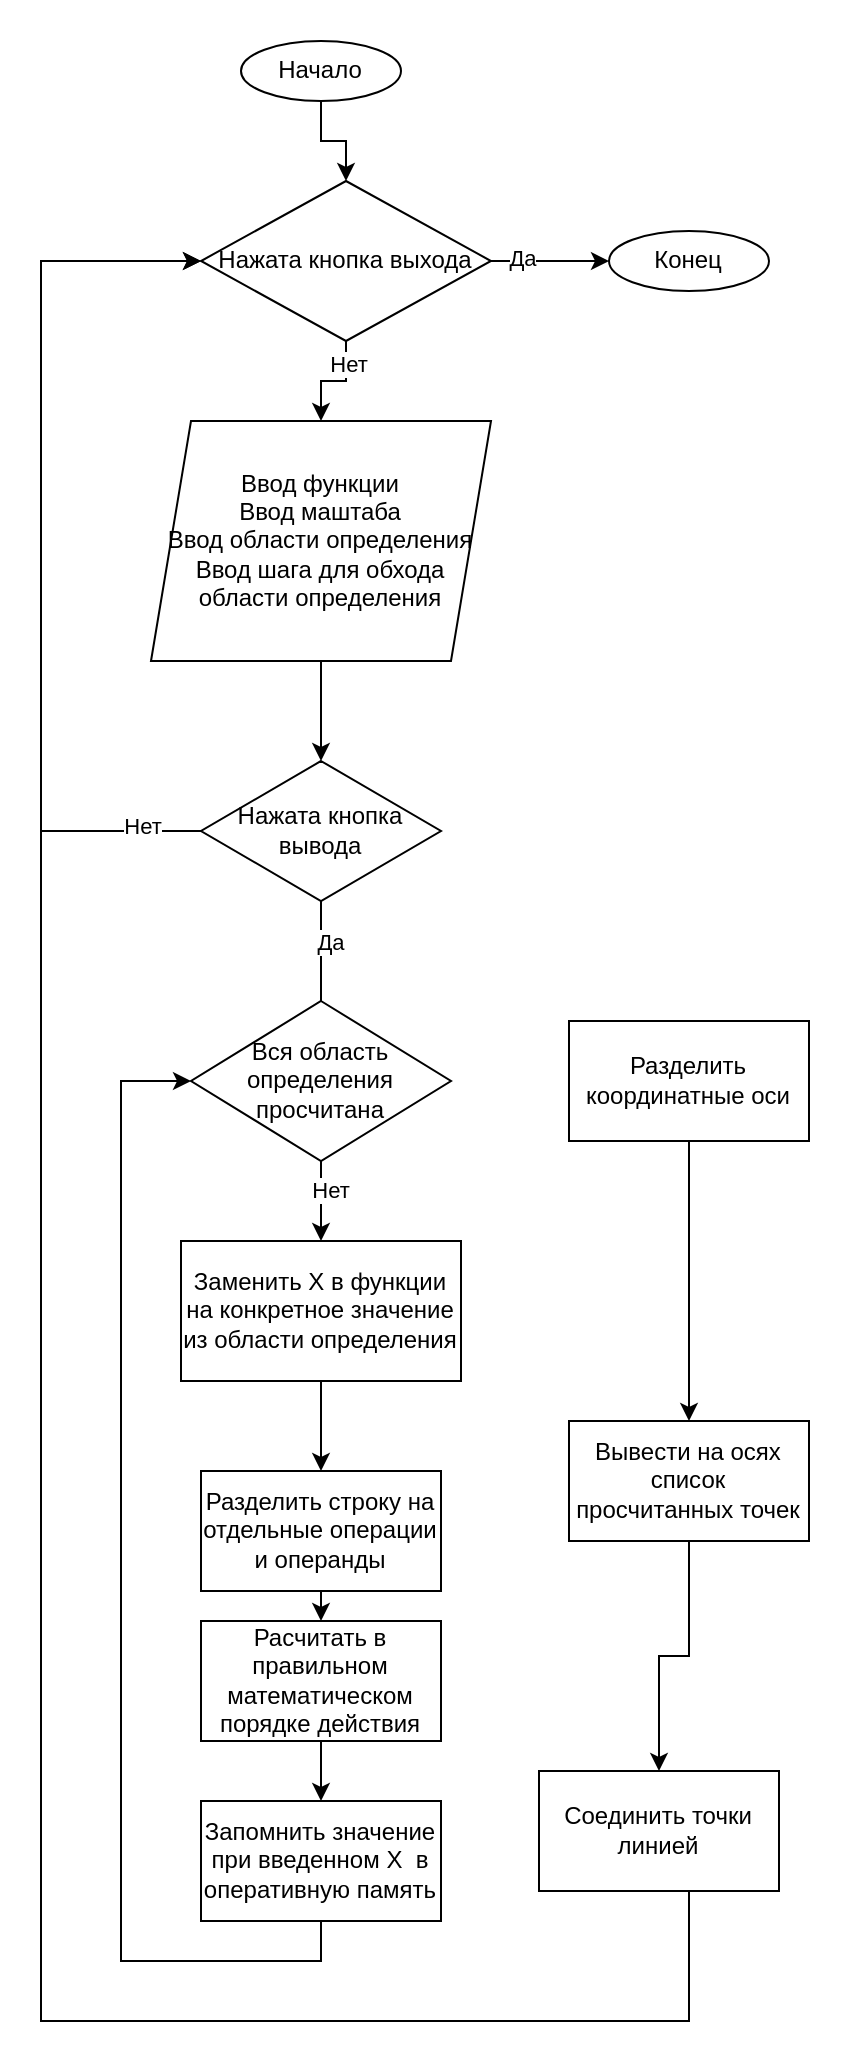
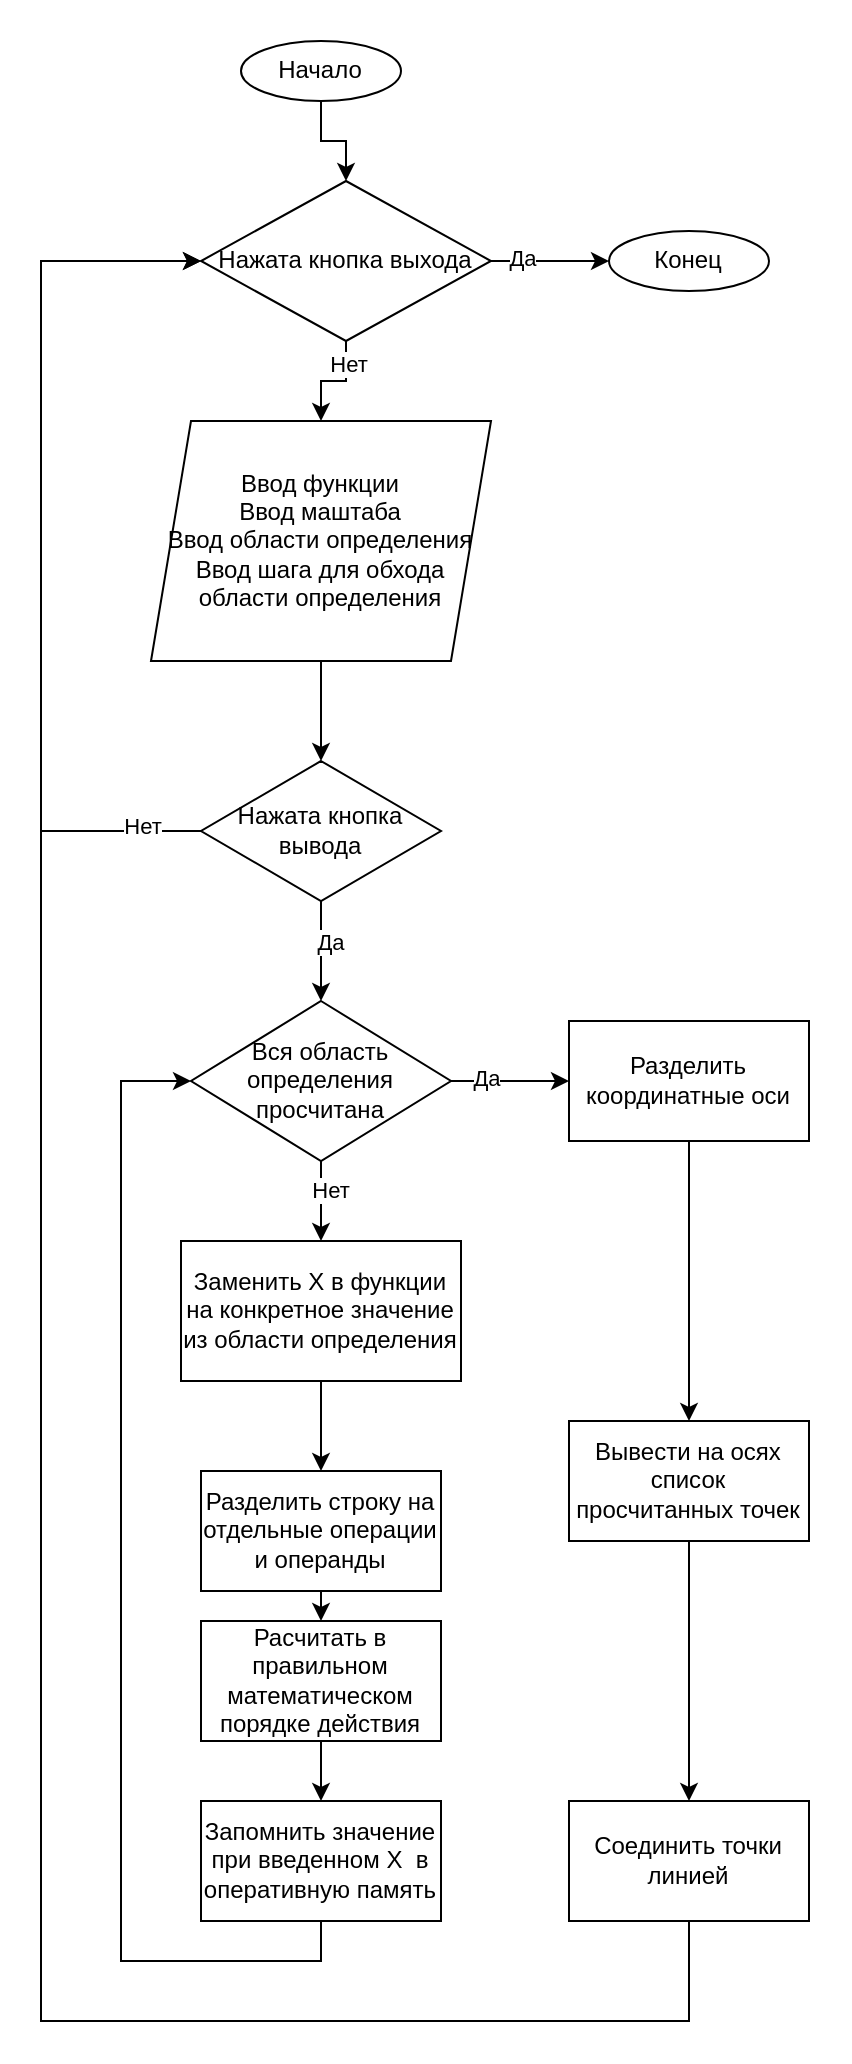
edge "Нажата кнопка вывода" -- "Вся область определения просчитана": arrowhead none -> classic
edge "Вся область определения просчитана" -> "Разделить координатные оси": added, label "Да"
node "Соединить точки линией": moved (659, 1831) -> (689, 1861)
